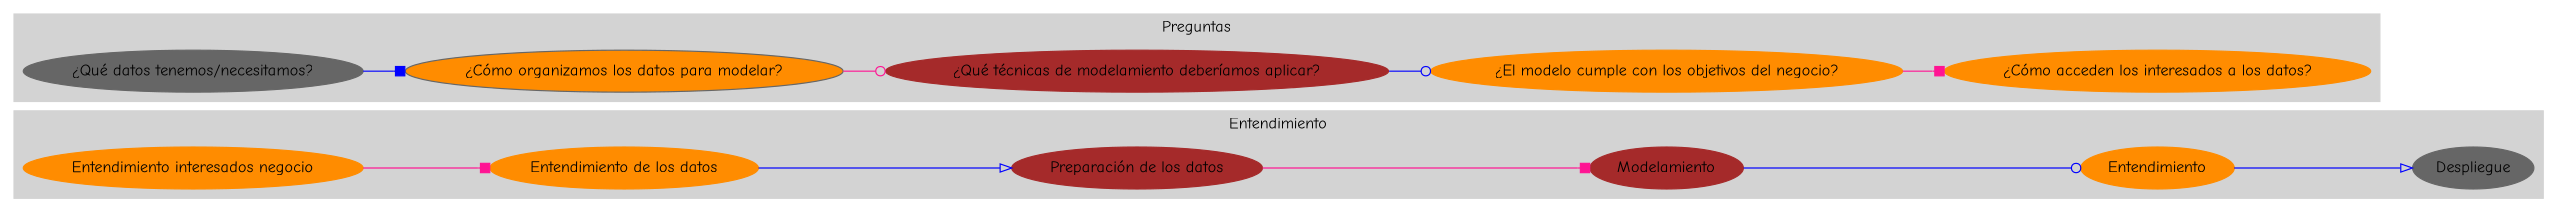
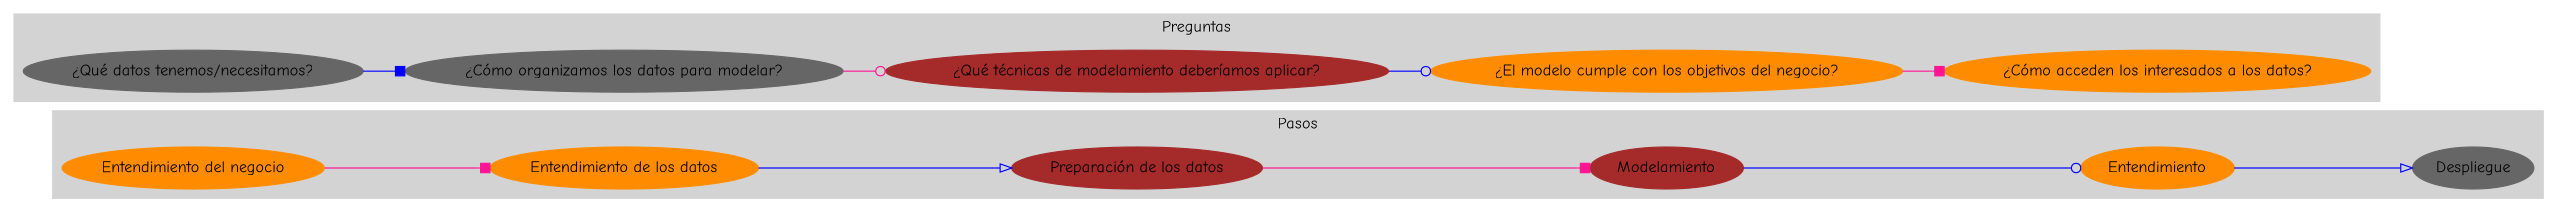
node "¿Cómo organizamos los datos para modelar?": fillcolor darkorange -> gray40
cluster "Entendimiento": label "Entendimiento" -> "Pasos"
node "Entendimiento interesados negocio": label "Entendimiento interesados negocio" -> "Entendimiento del negocio"
